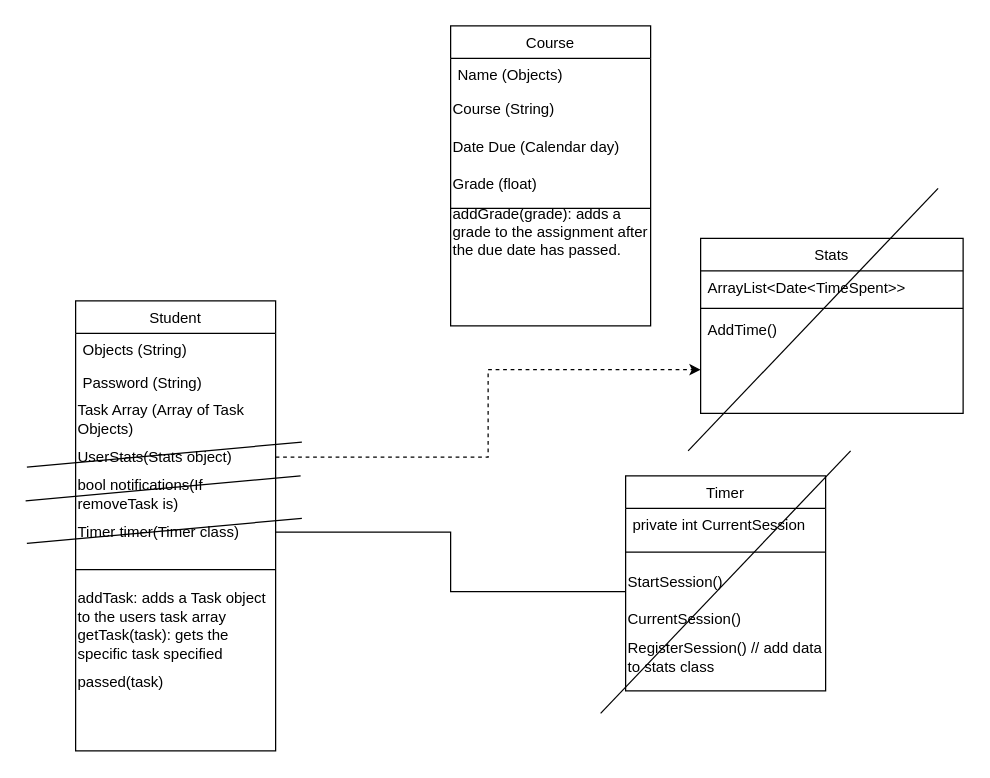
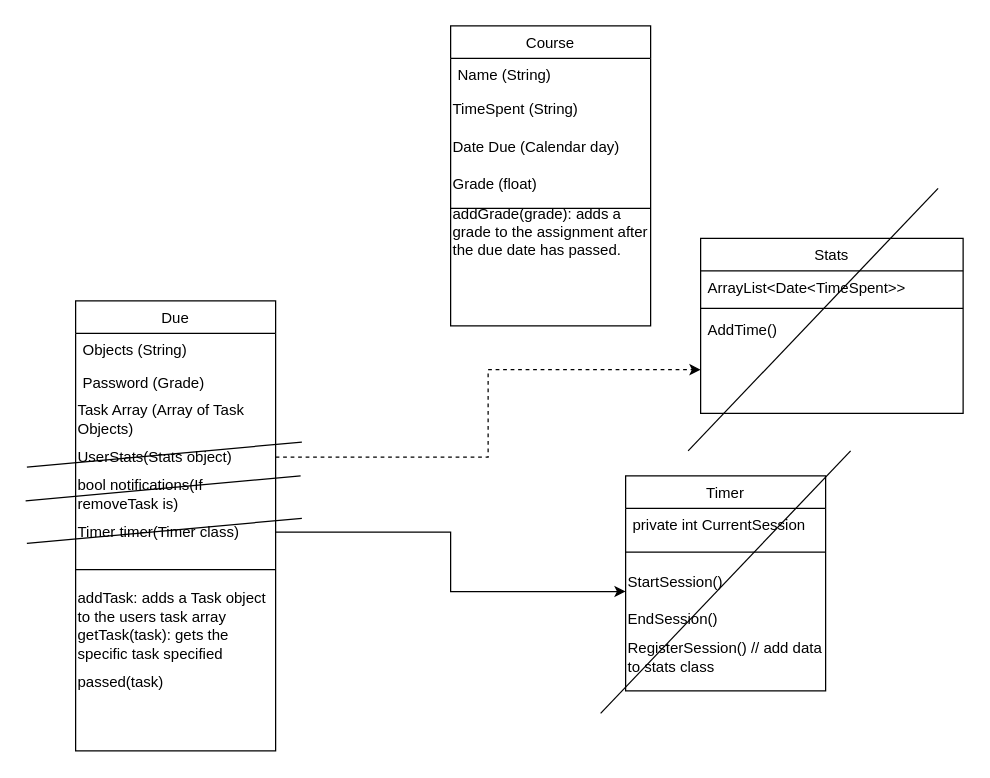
node "Name (Objects)": label "Name (Objects)" -> "Name (String)"
node "Course (String)": label "Course (String)" -> "TimeSpent (String)"
node "Student": label "Student" -> "Due"
node "Password (String)": label "Password (String)" -> "Password (Grade)"
edge "Timer timer(Timer class)" -- "StartSession()": arrowhead none -> classic
node "CurrentSession()": label "CurrentSession()" -> "EndSession()"
